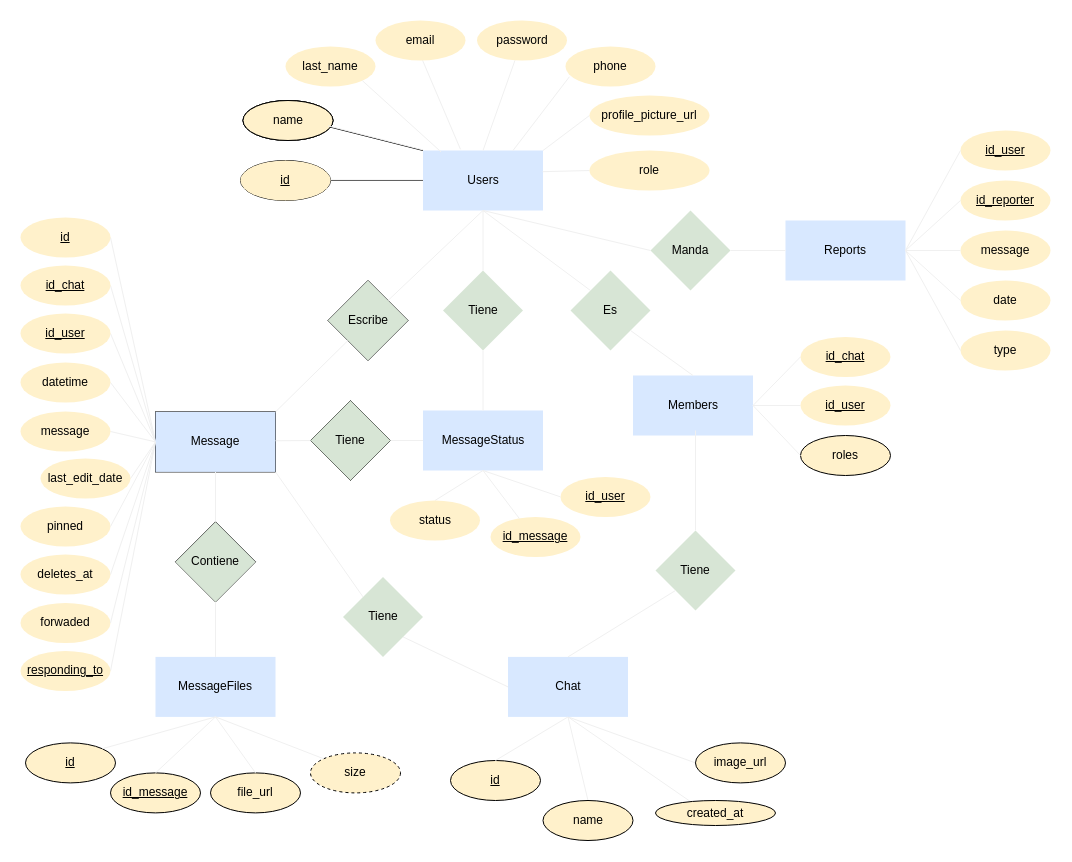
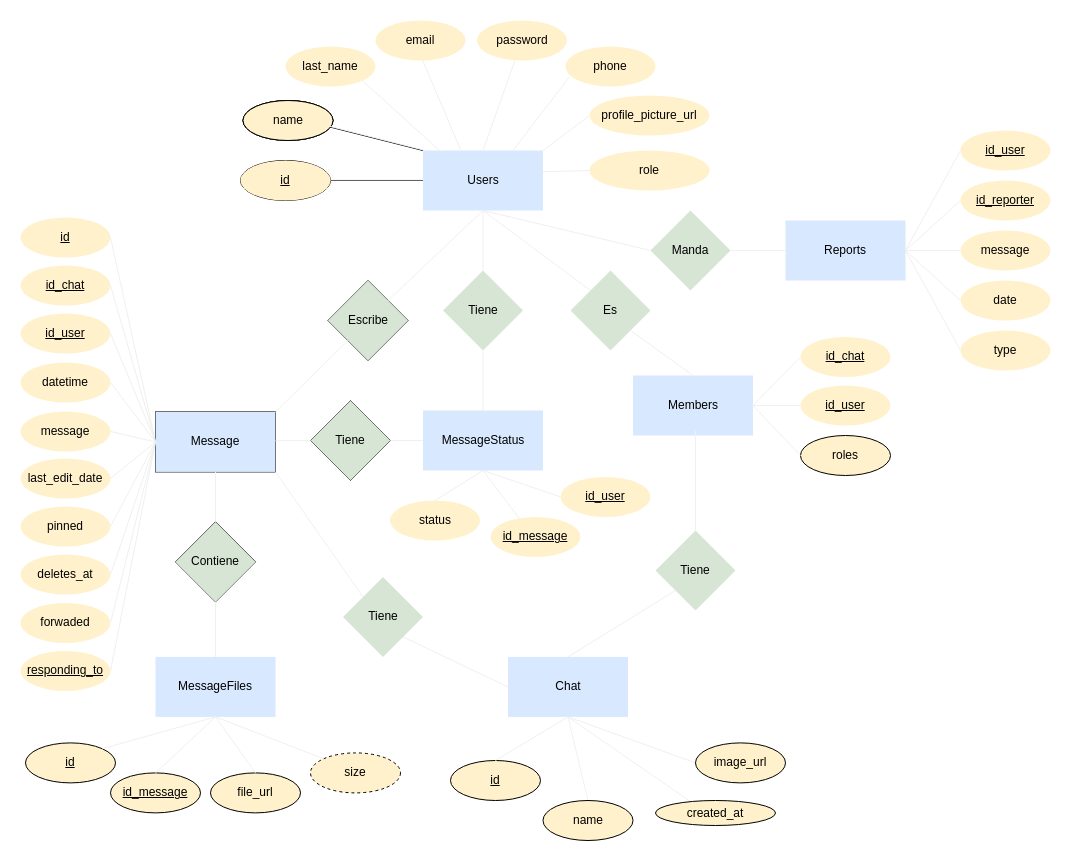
node "last_edit_date": moved (86, 479) -> (66, 479)
